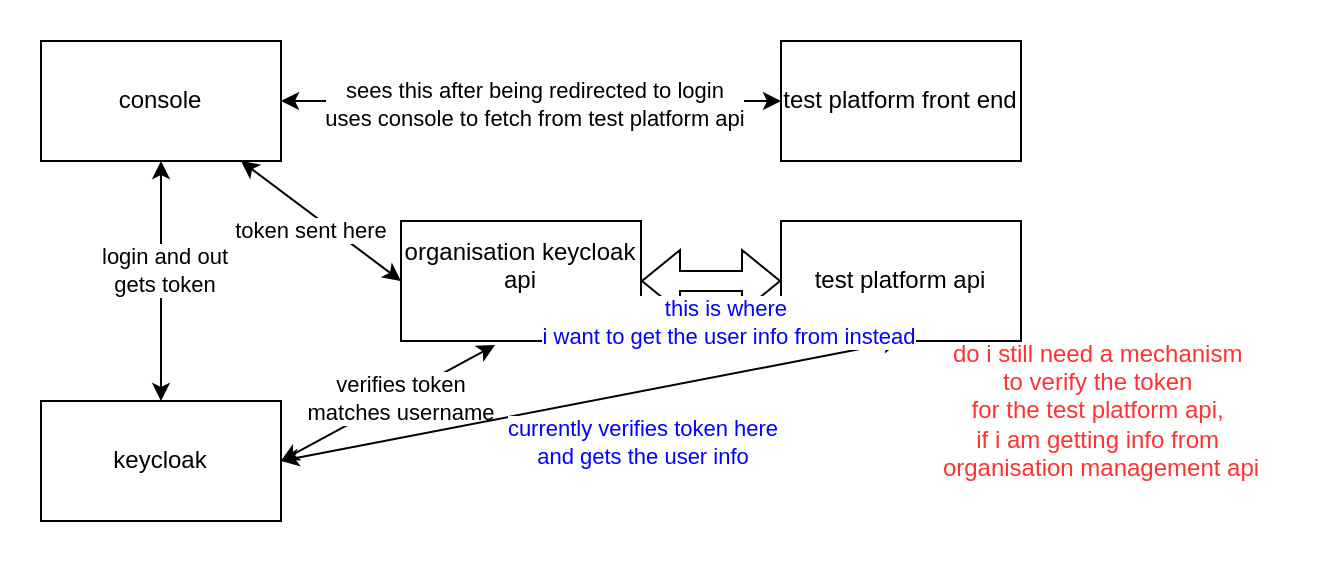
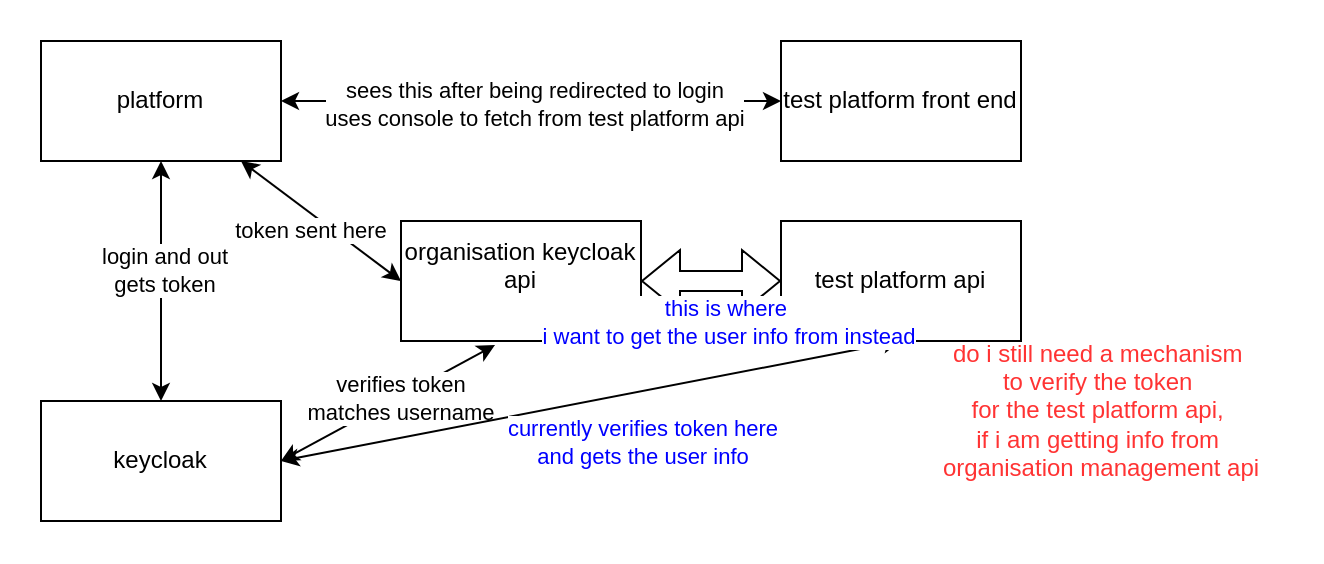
node "console": label "console" -> "platform"
